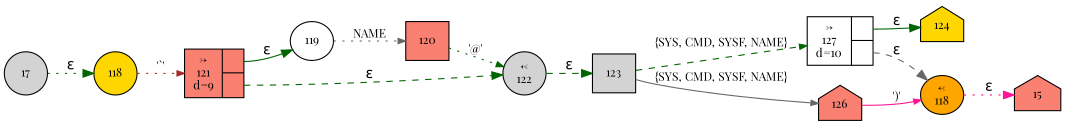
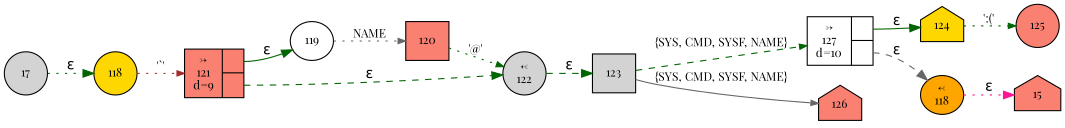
node "125": added
edge "126" -> "← 118": removed, label "')'"
